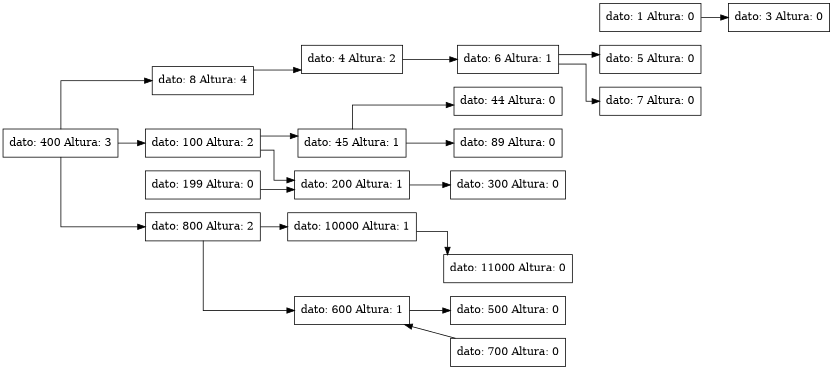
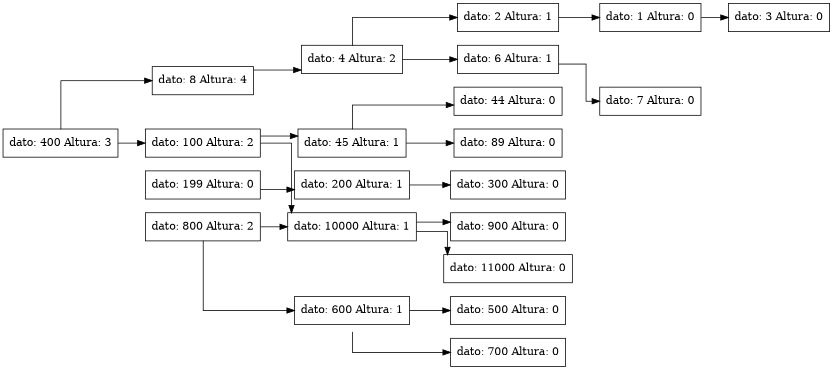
node "dato: 2 Altura: 1": added
node "dato: 5 Altura: 0": removed
edge "dato: 100 Altura: 2" -> "dato: 200 Altura: 1": now "dato: 100 Altura: 2" -> "dato: 10000 Altura: 1"
edge "dato: 400 Altura: 3" -> "dato: 800 Altura: 2": removed
node "dato: 900 Altura: 0": added
edge "dato: 700 Altura: 0" -> "dato: 600 Altura: 1": reversed
